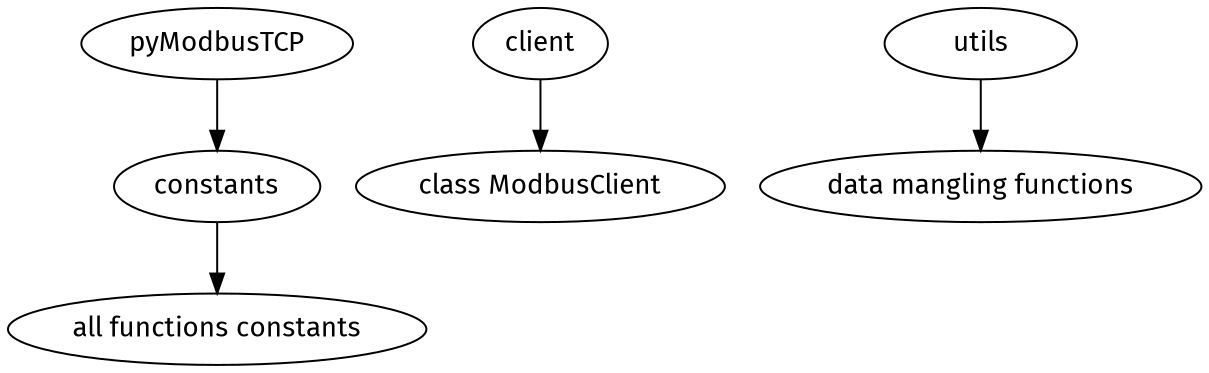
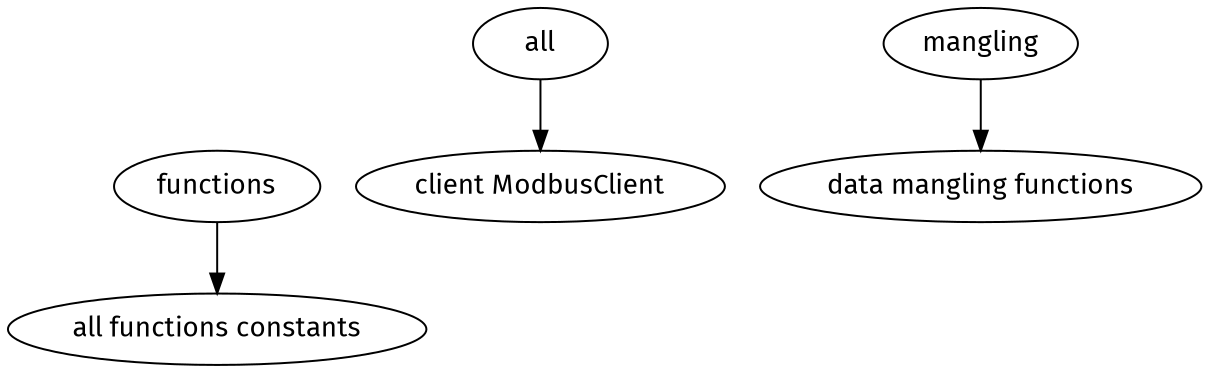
node "pyModbusTCP": removed
node "client": label "client" -> "all"
node "utils": label "utils" -> "mangling"
node "constants": label "constants" -> "functions"
node "class ModbusClient": label "class ModbusClient" -> "client ModbusClient"
